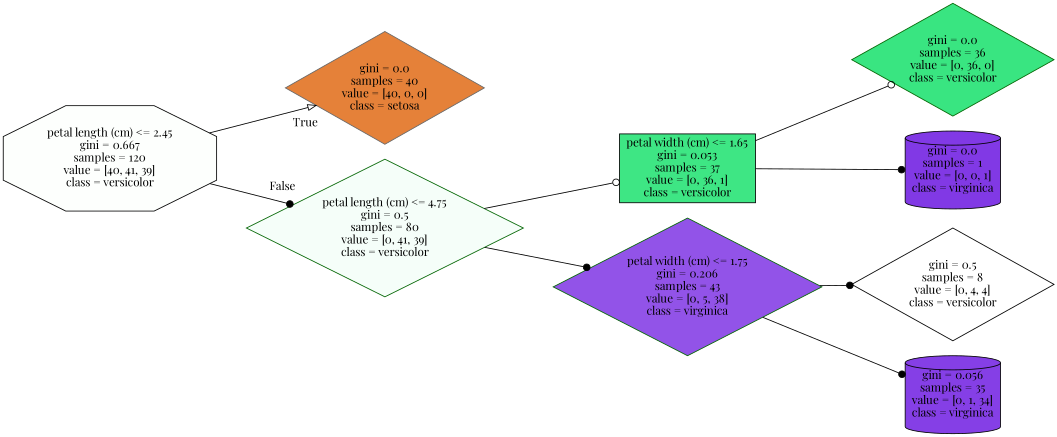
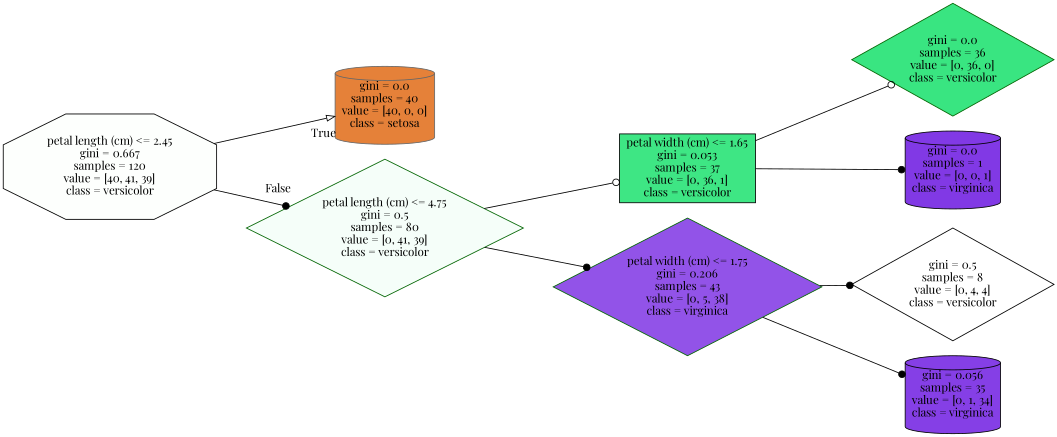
node "gini = 0.0 samples = 40 value = [40, 0, 0] class = setosa": shape diamond -> cylinder
